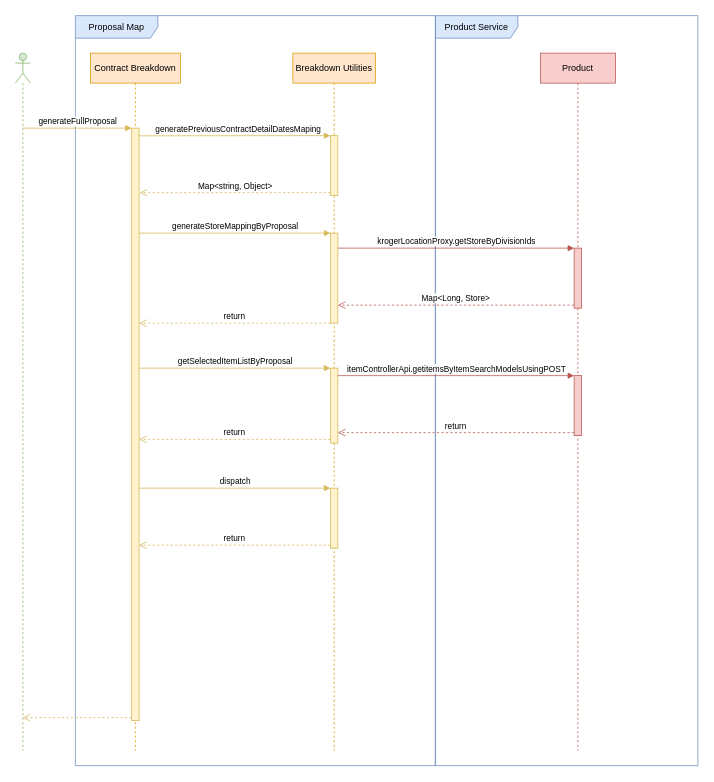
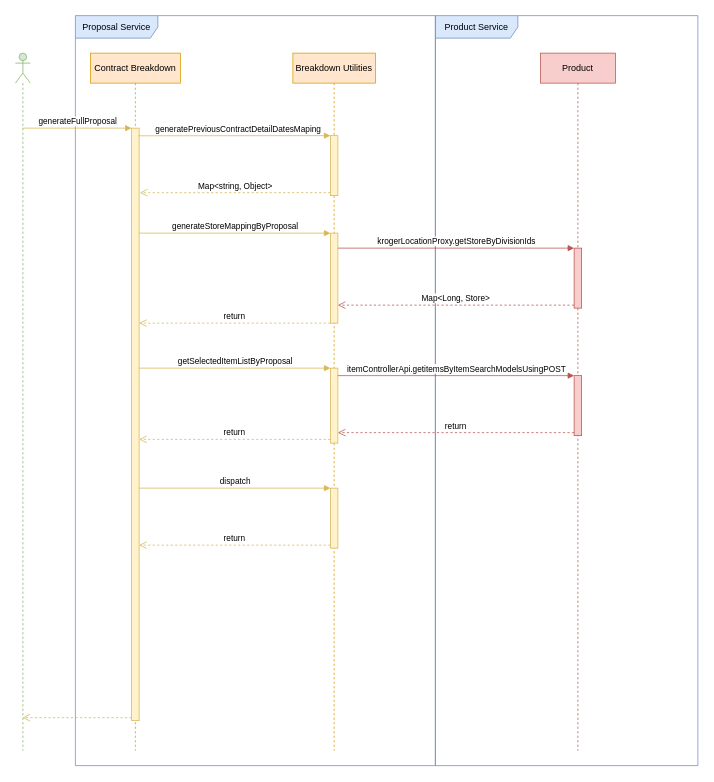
node "Proposal Map": label "Proposal Map" -> "Proposal Service"
